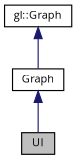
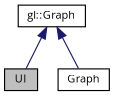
edge "UI" -> "Graph": now "UI" -> "gl::Graph"
